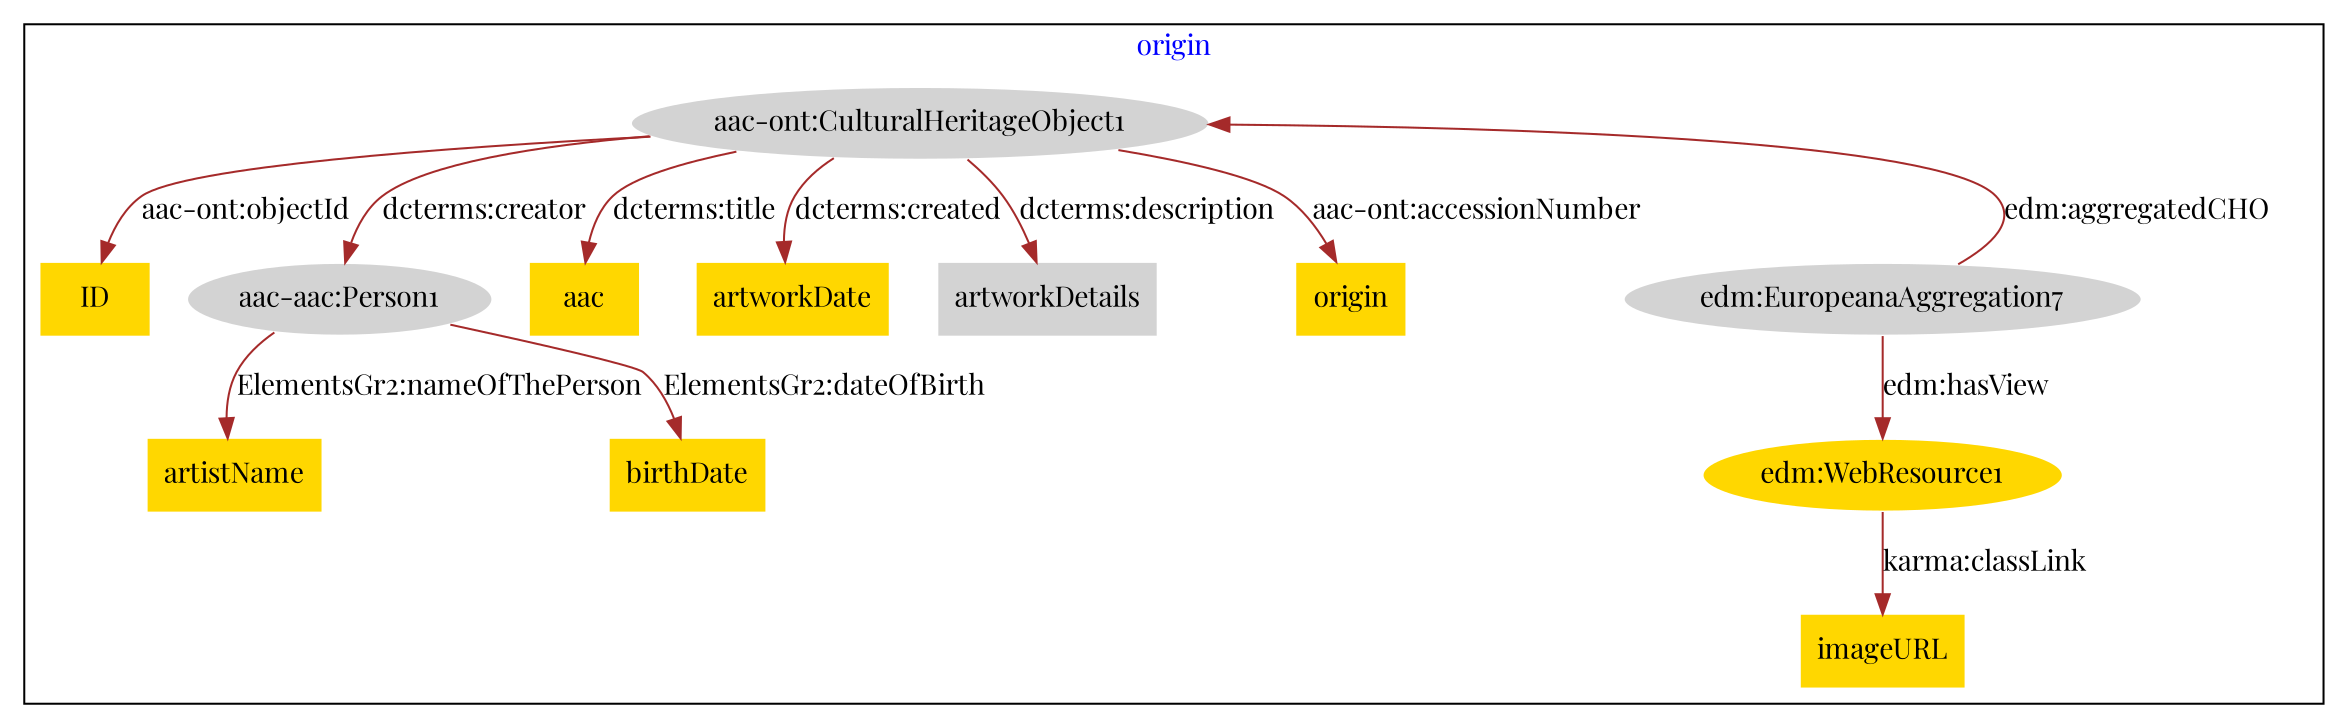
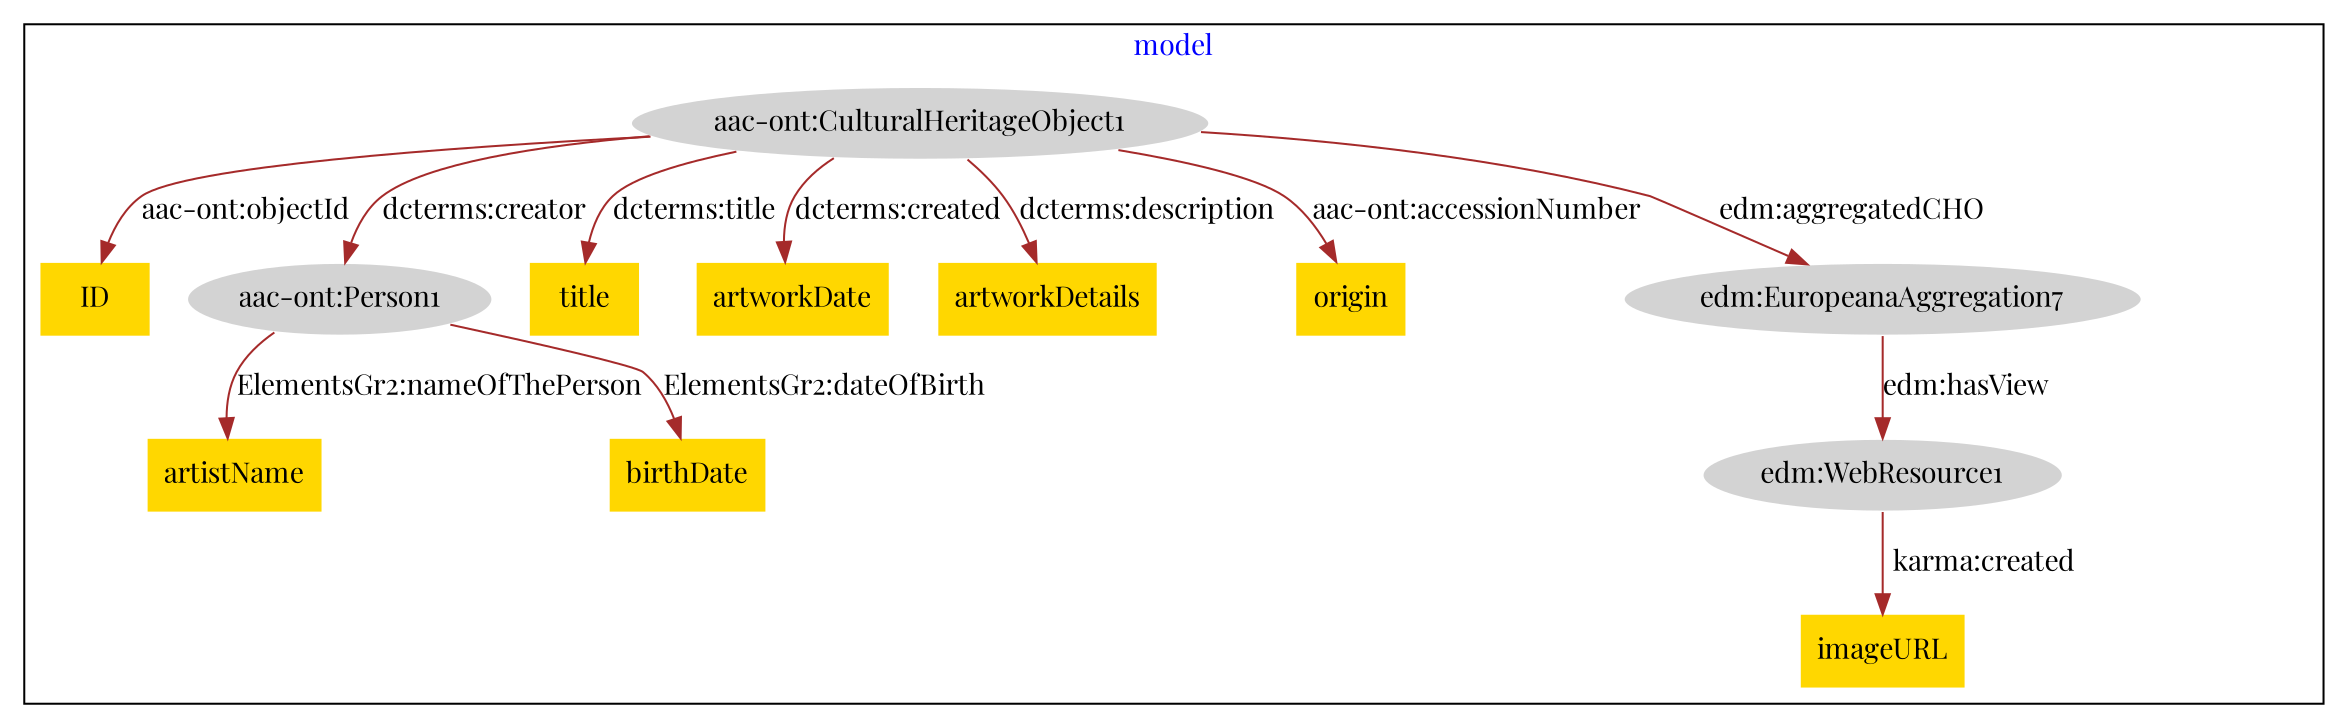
cluster "origin": label "origin" -> "model"
edge "edm:EuropeanaAggregation7" -> "aac-ont:CulturalHeritageObject1": reversed
node "aac-aac:Person1": label "aac-aac:Person1" -> "aac-ont:Person1"
node "aac": label "aac" -> "title"
node "artworkDetails": fillcolor lightgray -> gold
node "edm:WebResource1": fillcolor gold -> lightgray
edge "edm:WebResource1" -> "imageURL": label "karma:classLink" -> "karma:created"
